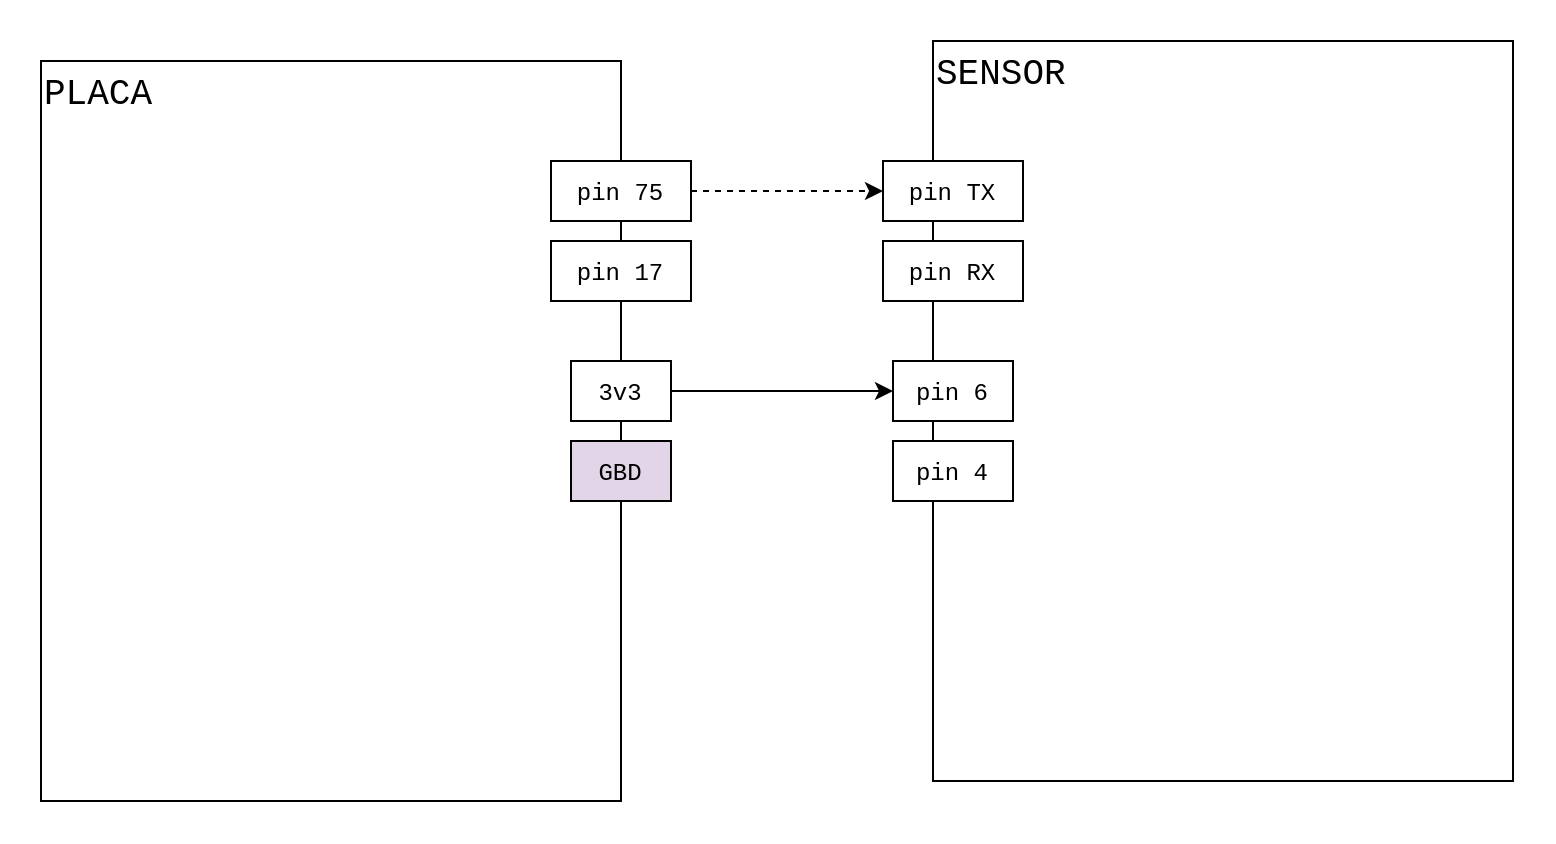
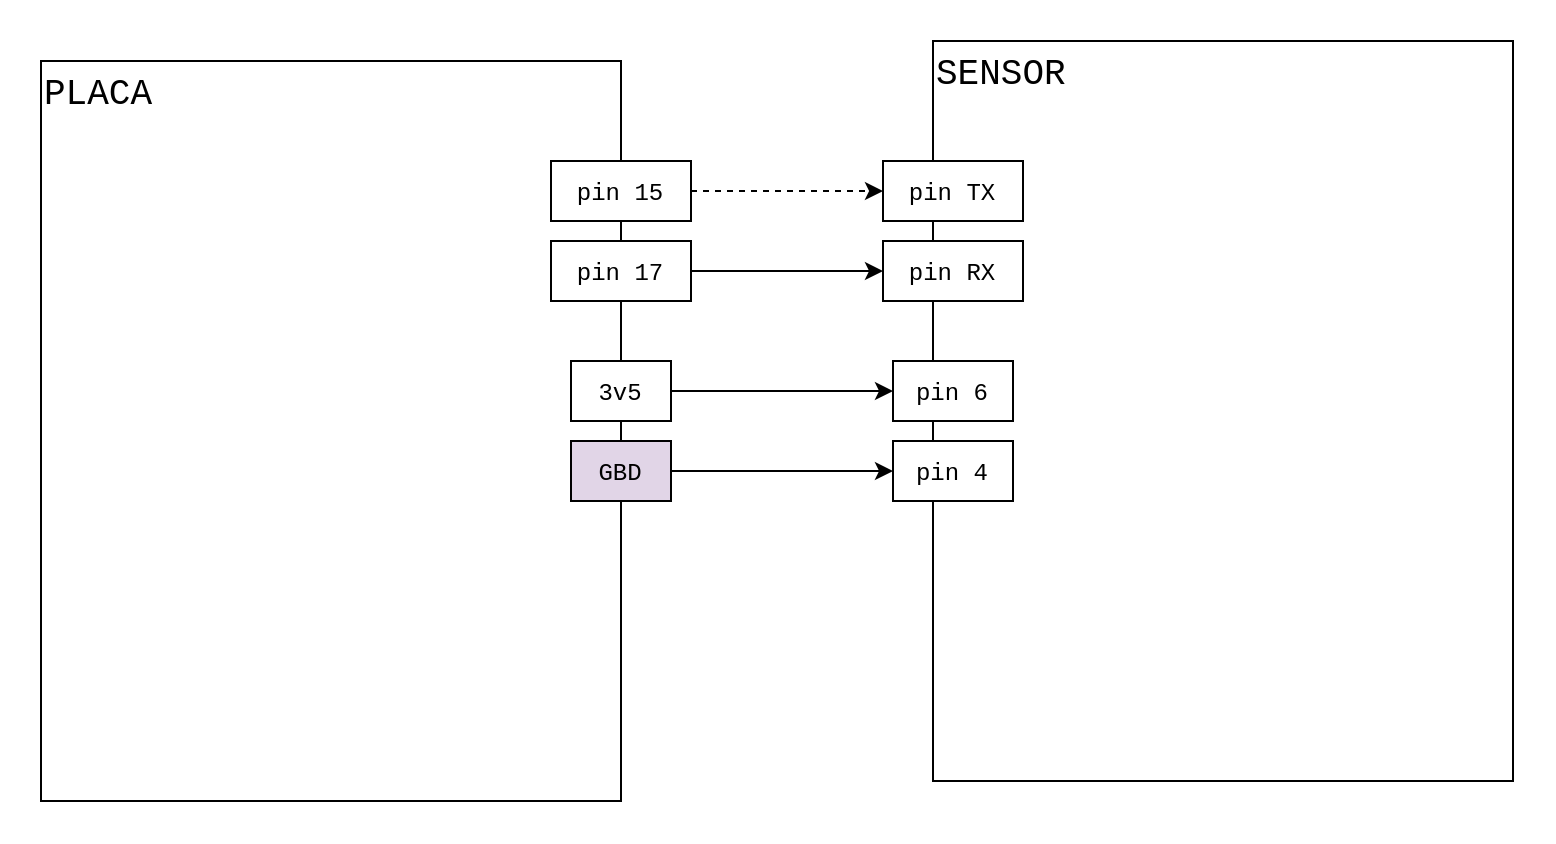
node "pin 75": label "pin 75" -> "pin 15"
edge "pin 17" -> "pin RX": added
node "3v3": label "3v3" -> "3v5"
edge "GBD" -> "pin 4": added
